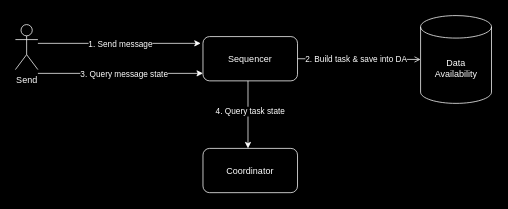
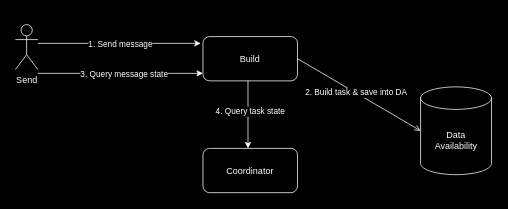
node "Sequencer": label "Sequencer" -> "Build"
node "Data Availability": moved (456, 59) -> (456, 131)
